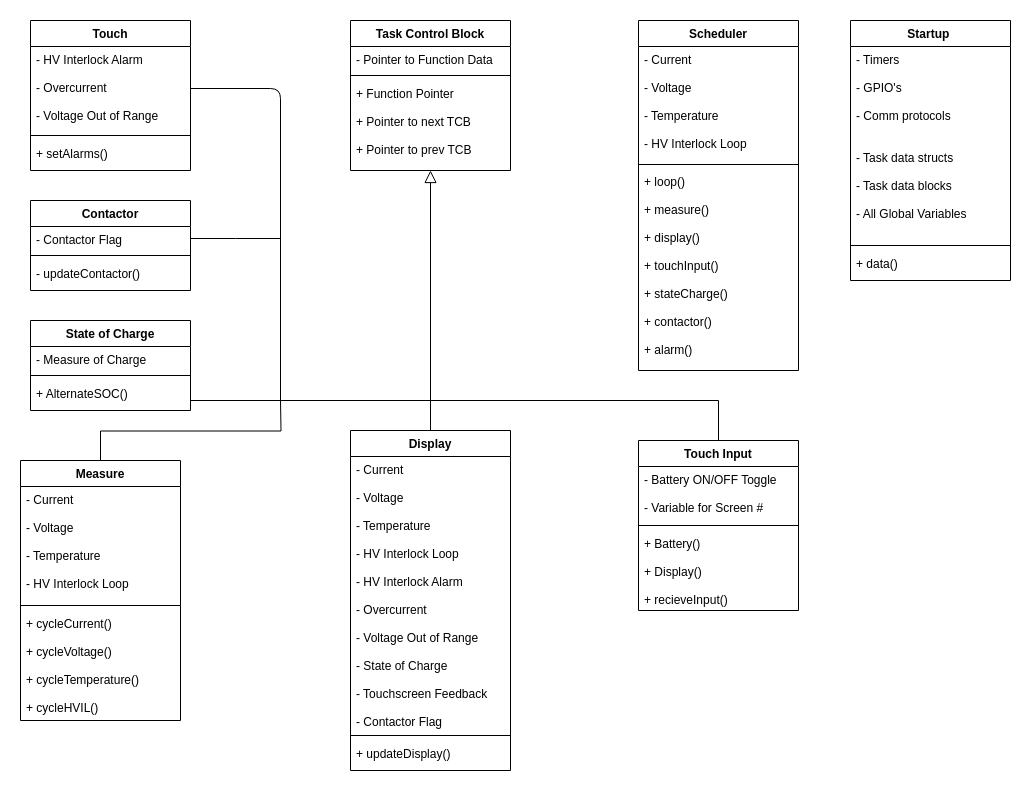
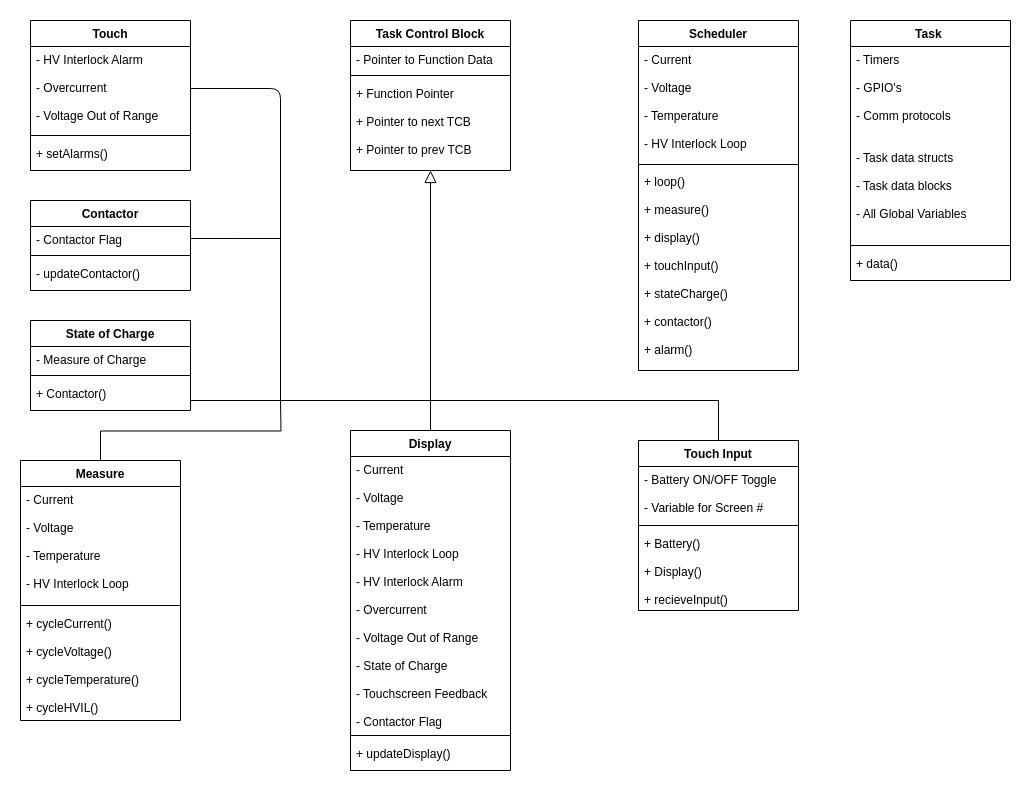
node "Startup": label "Startup" -> "Task"
node "+ AlternateSOC()": label "+ AlternateSOC()" -> "+ Contactor()"
